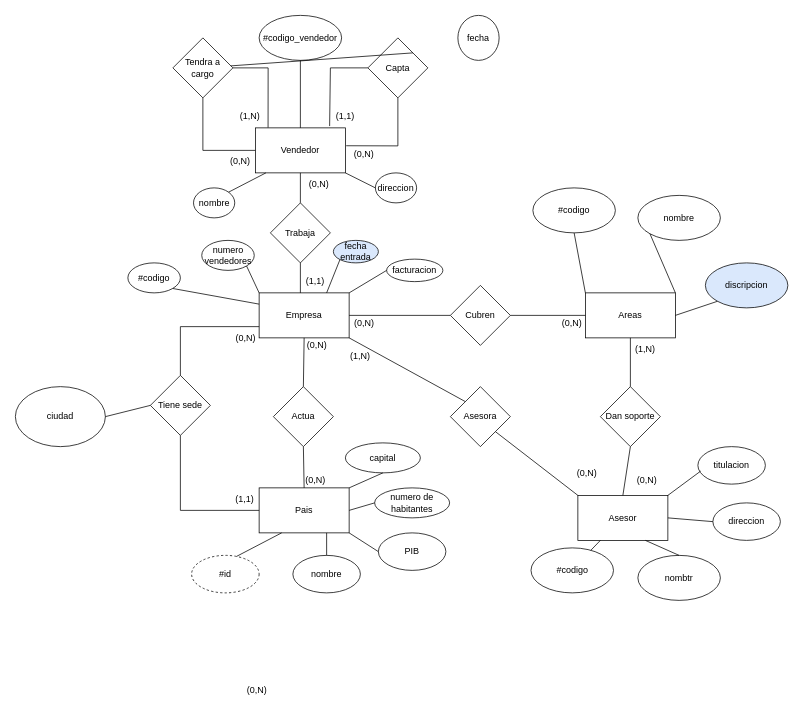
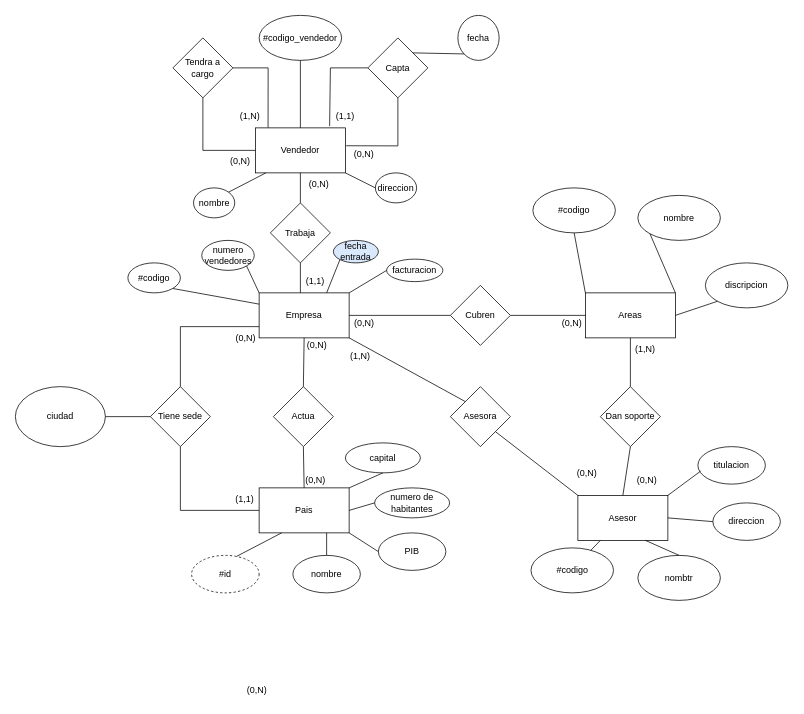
edge "Tendra a cargo" -- "Capta": now "fecha" -- "Capta"
node "discripcion": fillcolor #dae8fc -> #ffffff
node "Tiene sede": moved (180, 405) -> (180, 417)
